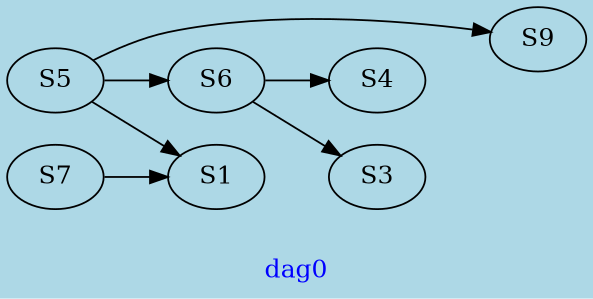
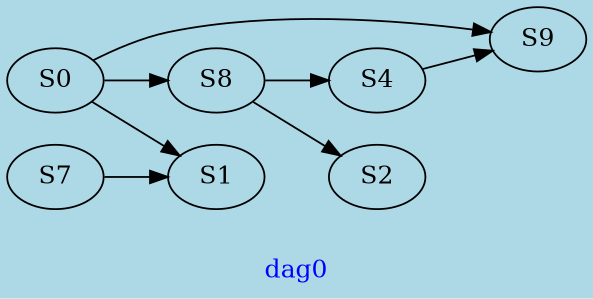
edge "S4" -> "S9": added
node "S5": label "S5" -> "S0"
node "S6": label "S6" -> "S8"
node "S3": label "S3" -> "S2"
